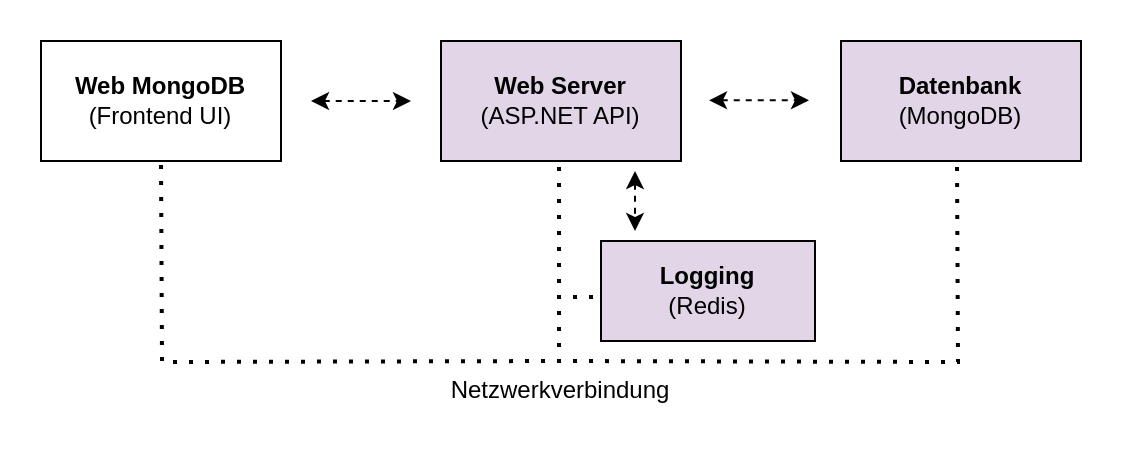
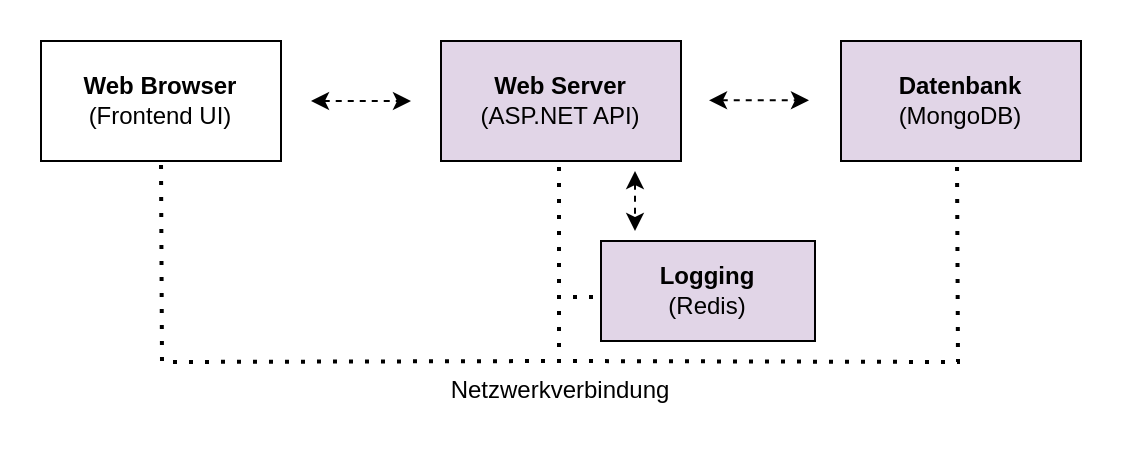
node "Web MongoDB (Frontend UI)": label "Web MongoDB (Frontend UI)" -> "Web Browser (Frontend UI)"
